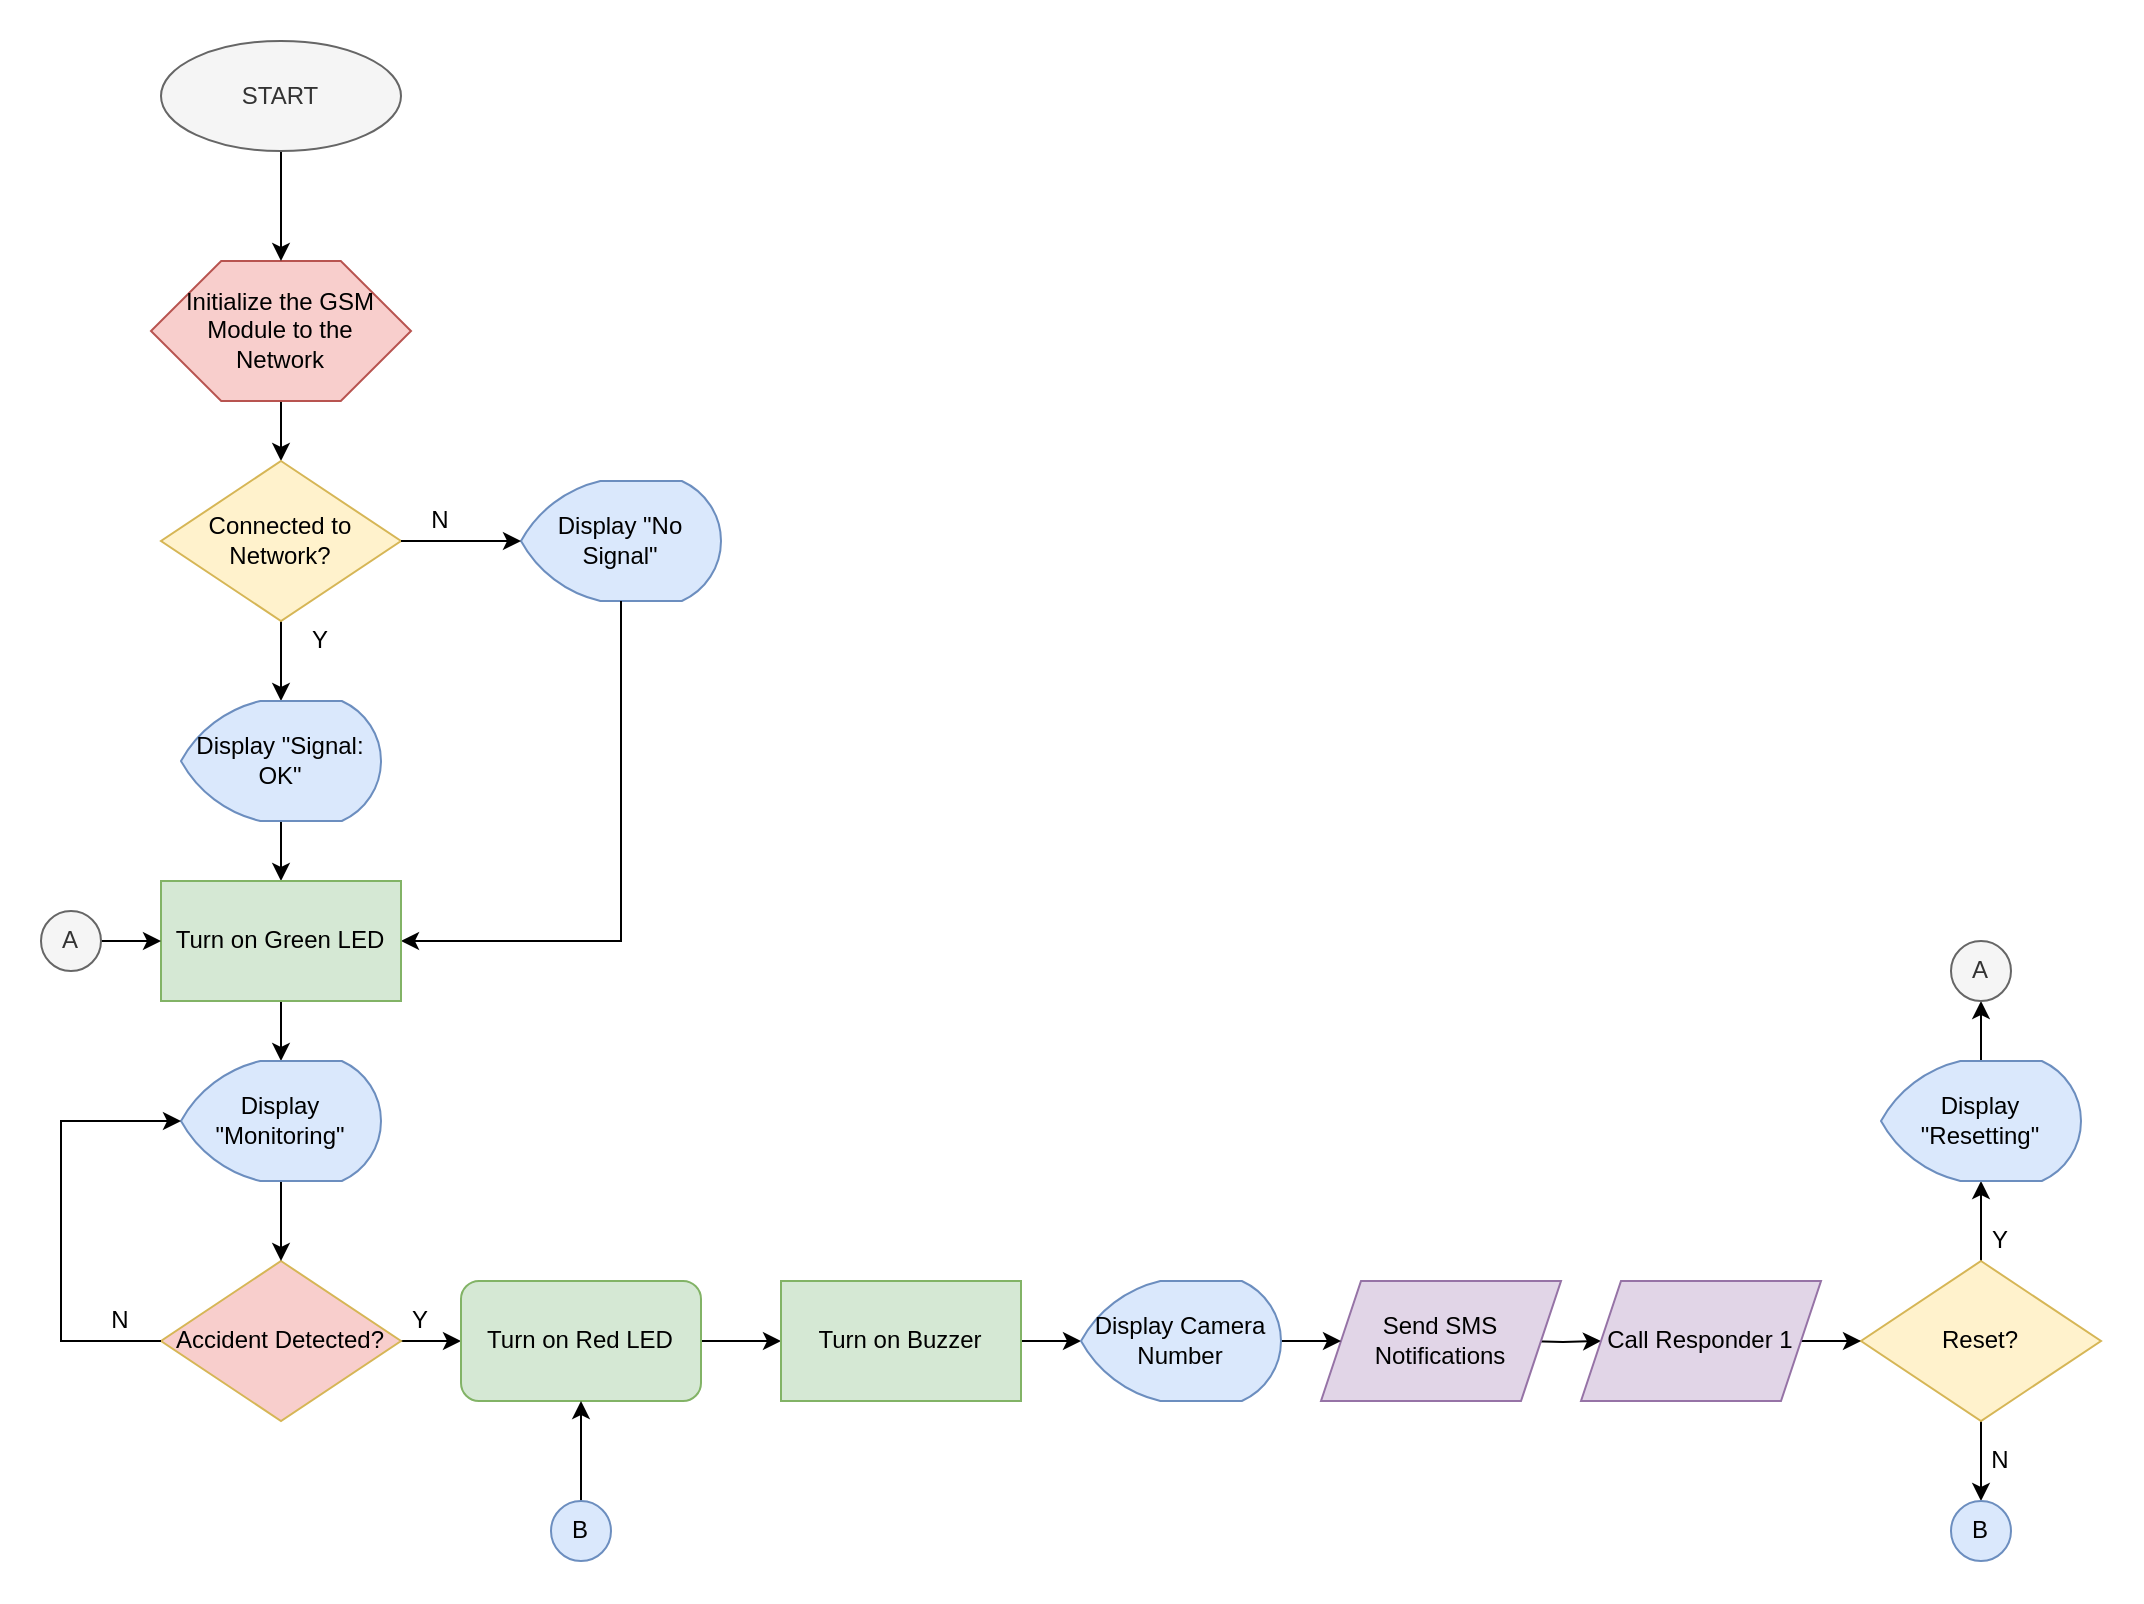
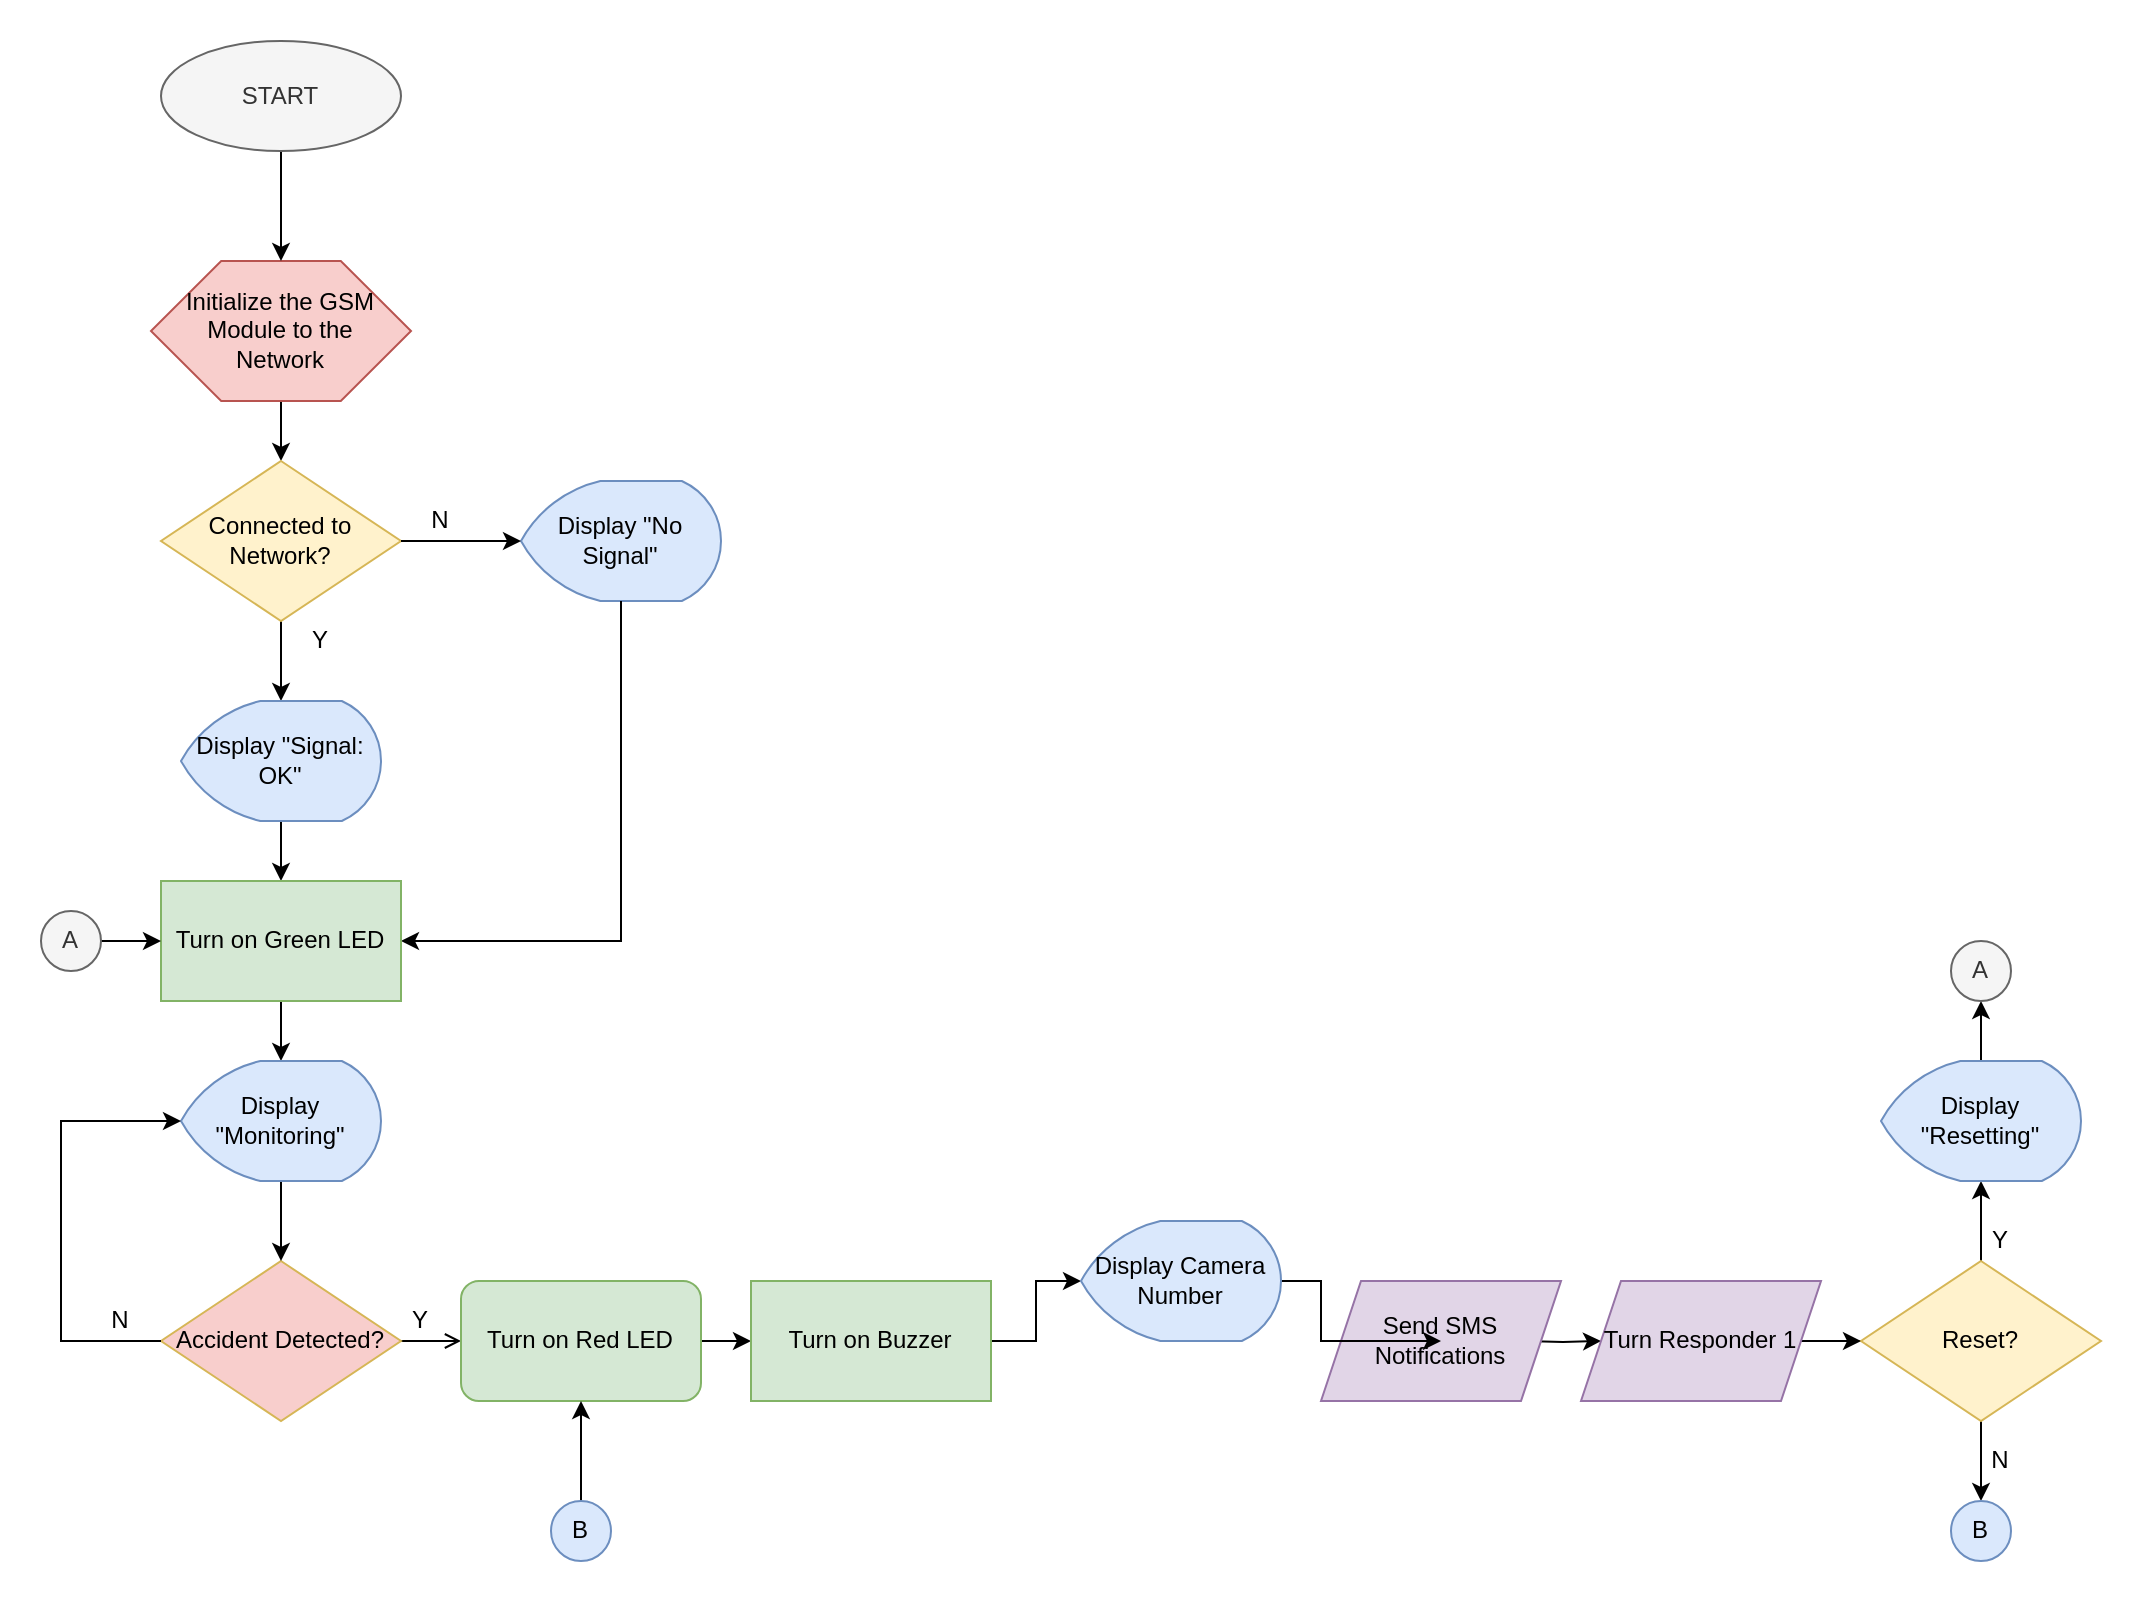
edge "Accident Detected?" -> "Turn on Red LED": arrowhead classic -> open
node "Turn on Buzzer": moved (901, 1341) -> (871, 1341)
node "Display Camera Number": moved (1181, 1341) -> (1181, 1281)
node "Call Responder 1": label "Call Responder 1" -> "Turn Responder 1"
